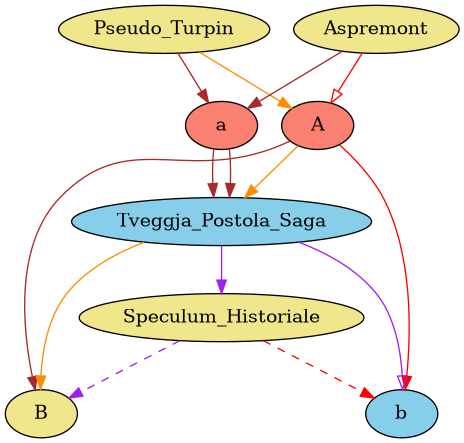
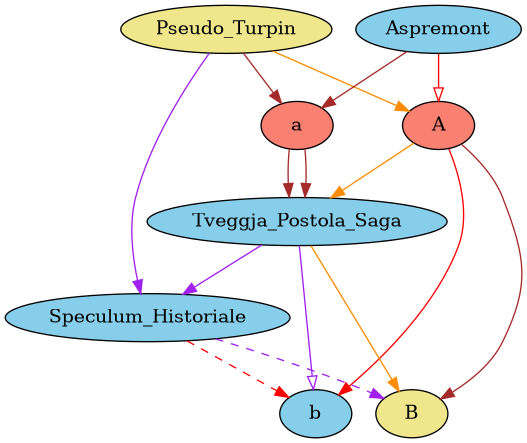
node "Aspremont": fillcolor khaki -> skyblue
edge "Pseudo_Turpin" -> "Speculum_Historiale": added
node "Speculum_Historiale": fillcolor khaki -> skyblue
